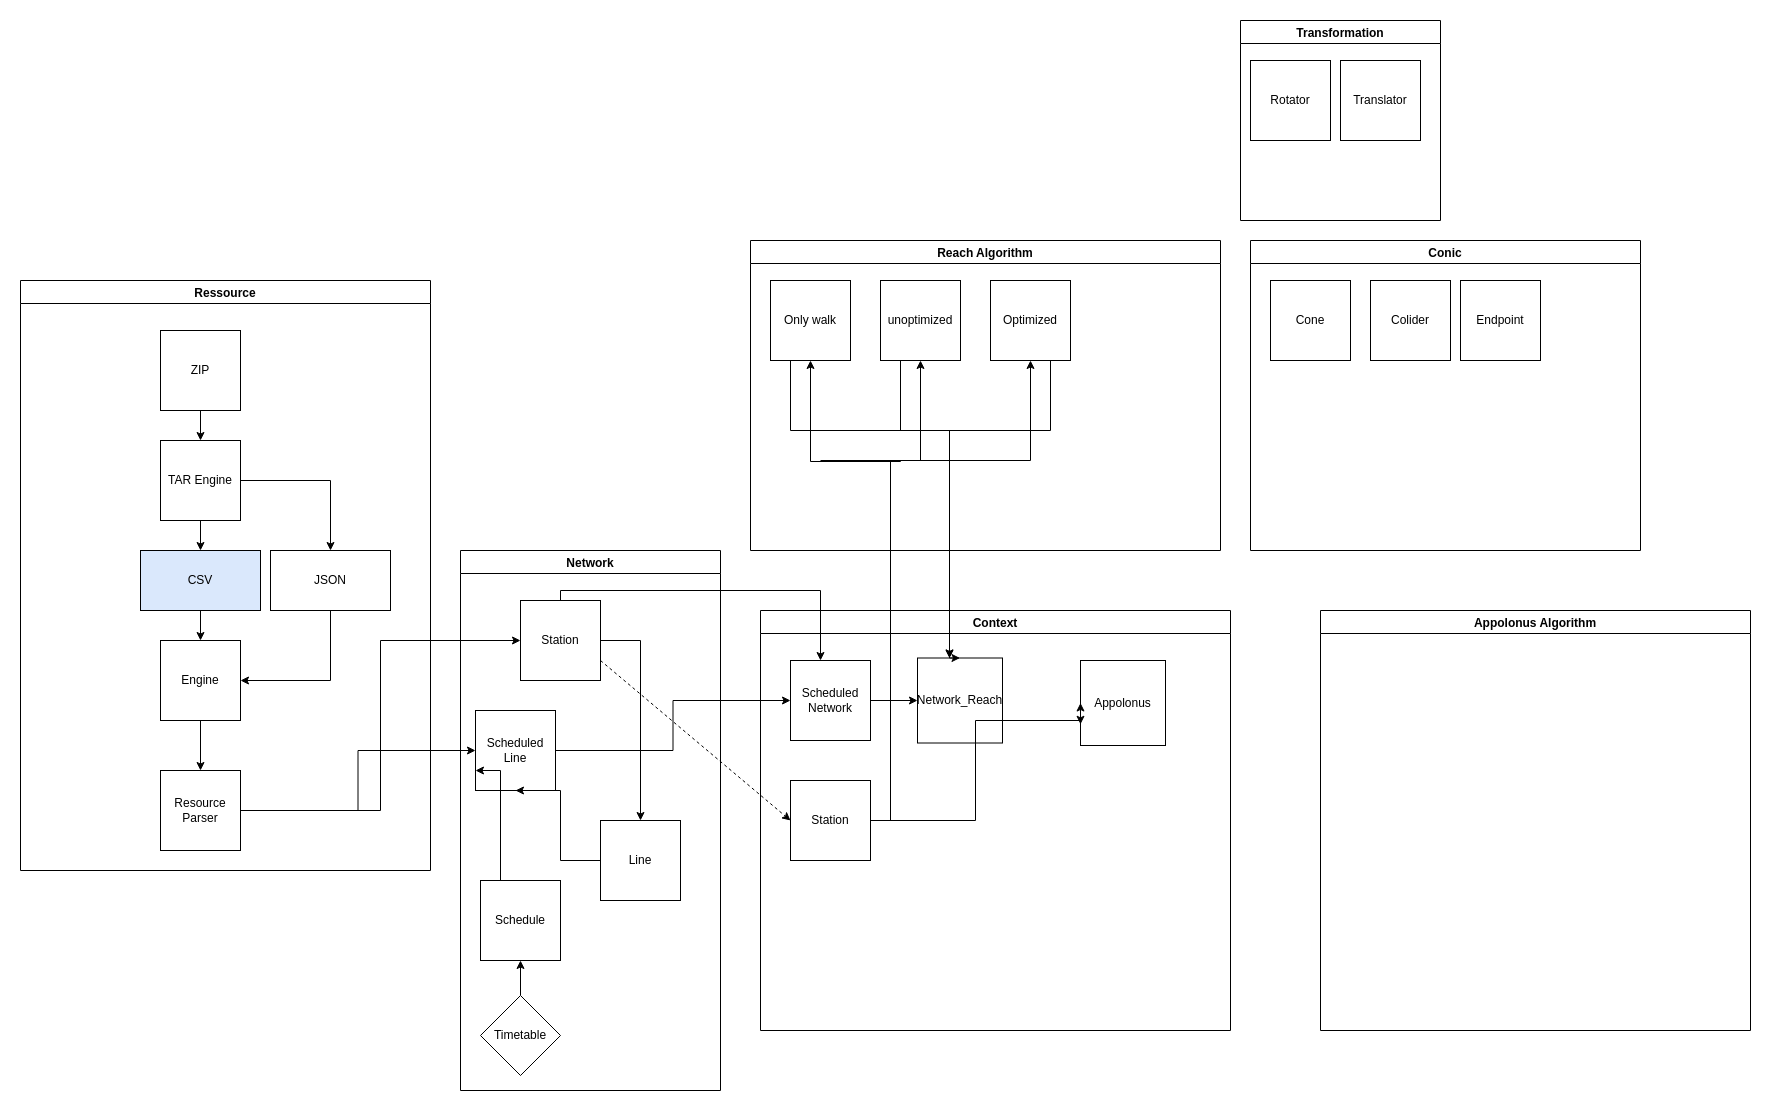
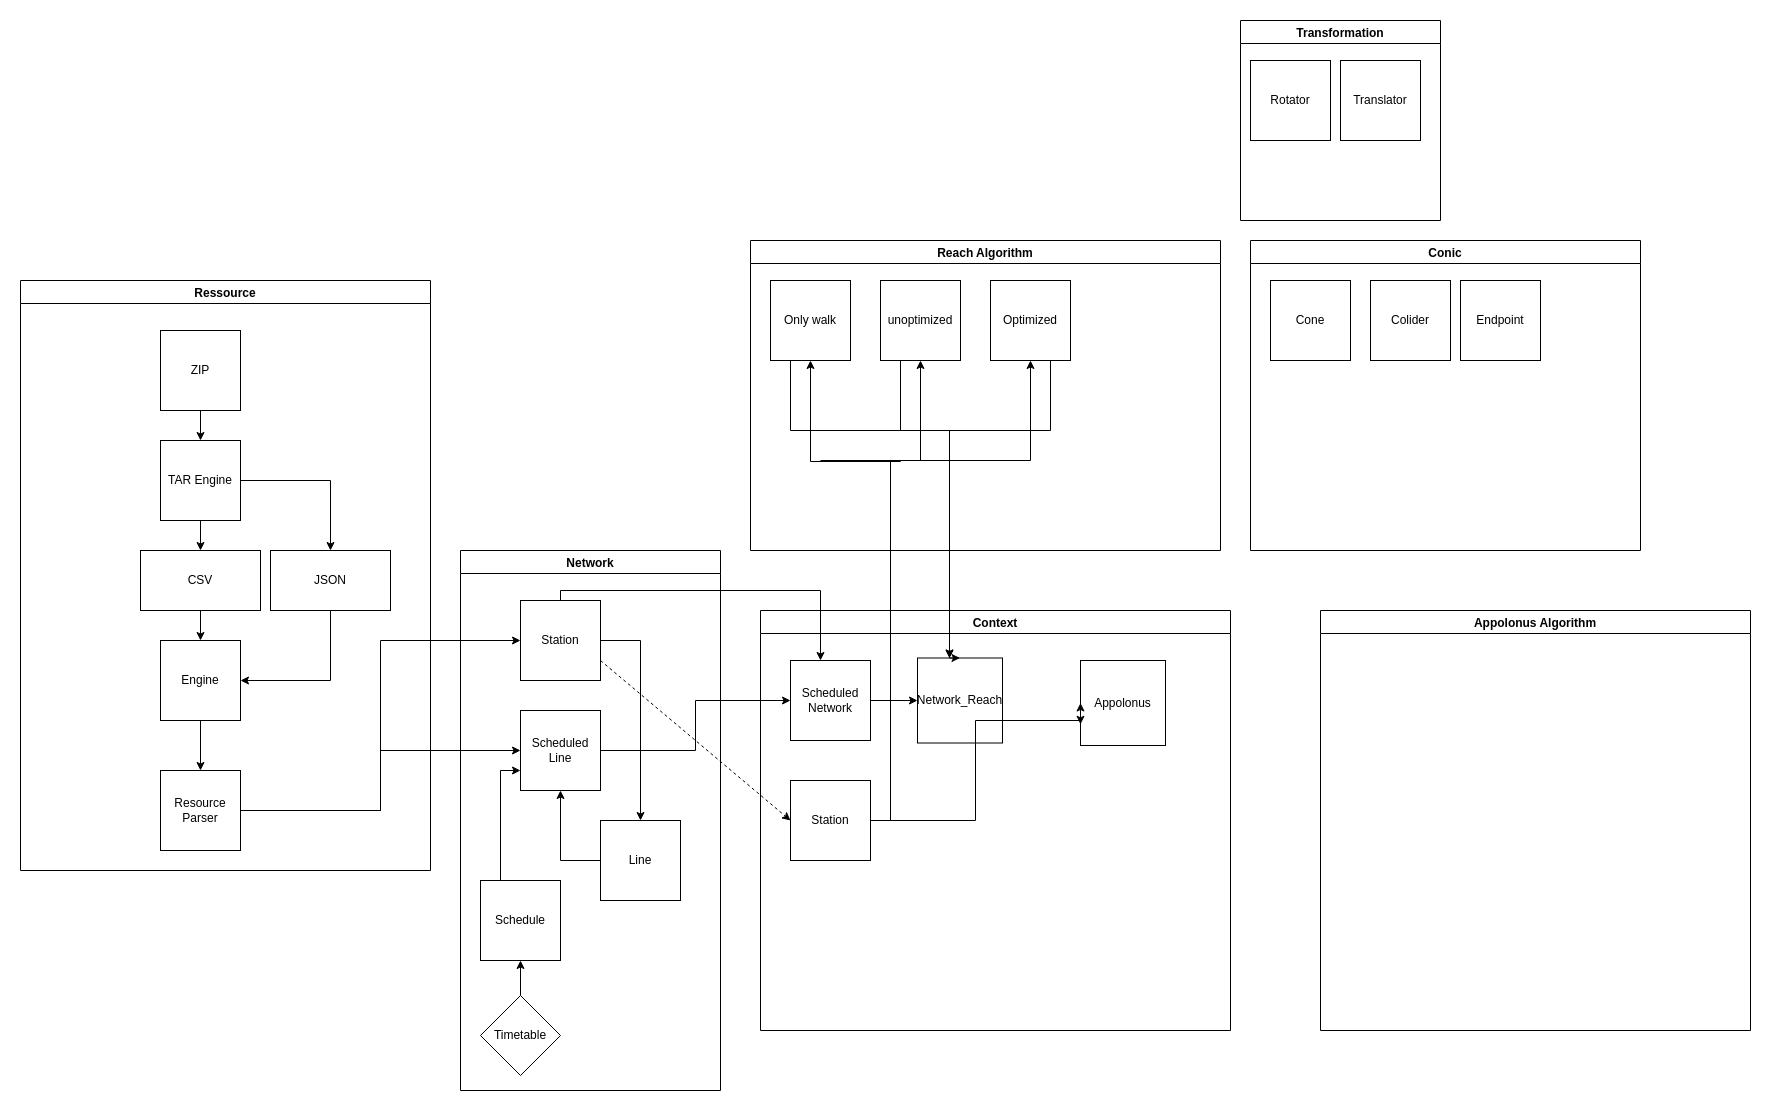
node "CSV": fillcolor #dae8fc -> #ffffff
node "Scheduled Line": moved (516, 751) -> (561, 751)
